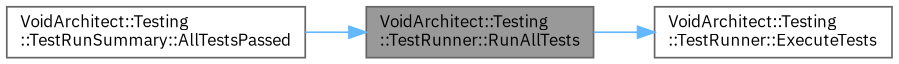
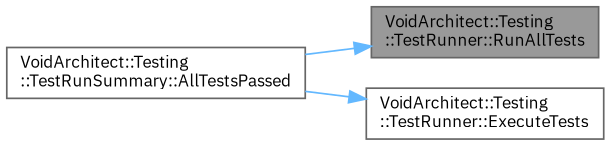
edge "VoidArchitect::Testing ::TestRunner::RunAllTests" -> "VoidArchitect::Testing ::TestRunner::ExecuteTests": now "VoidArchitect::Testing ::TestRunSummary::AllTestsPassed" -> "VoidArchitect::Testing ::TestRunner::ExecuteTests"
